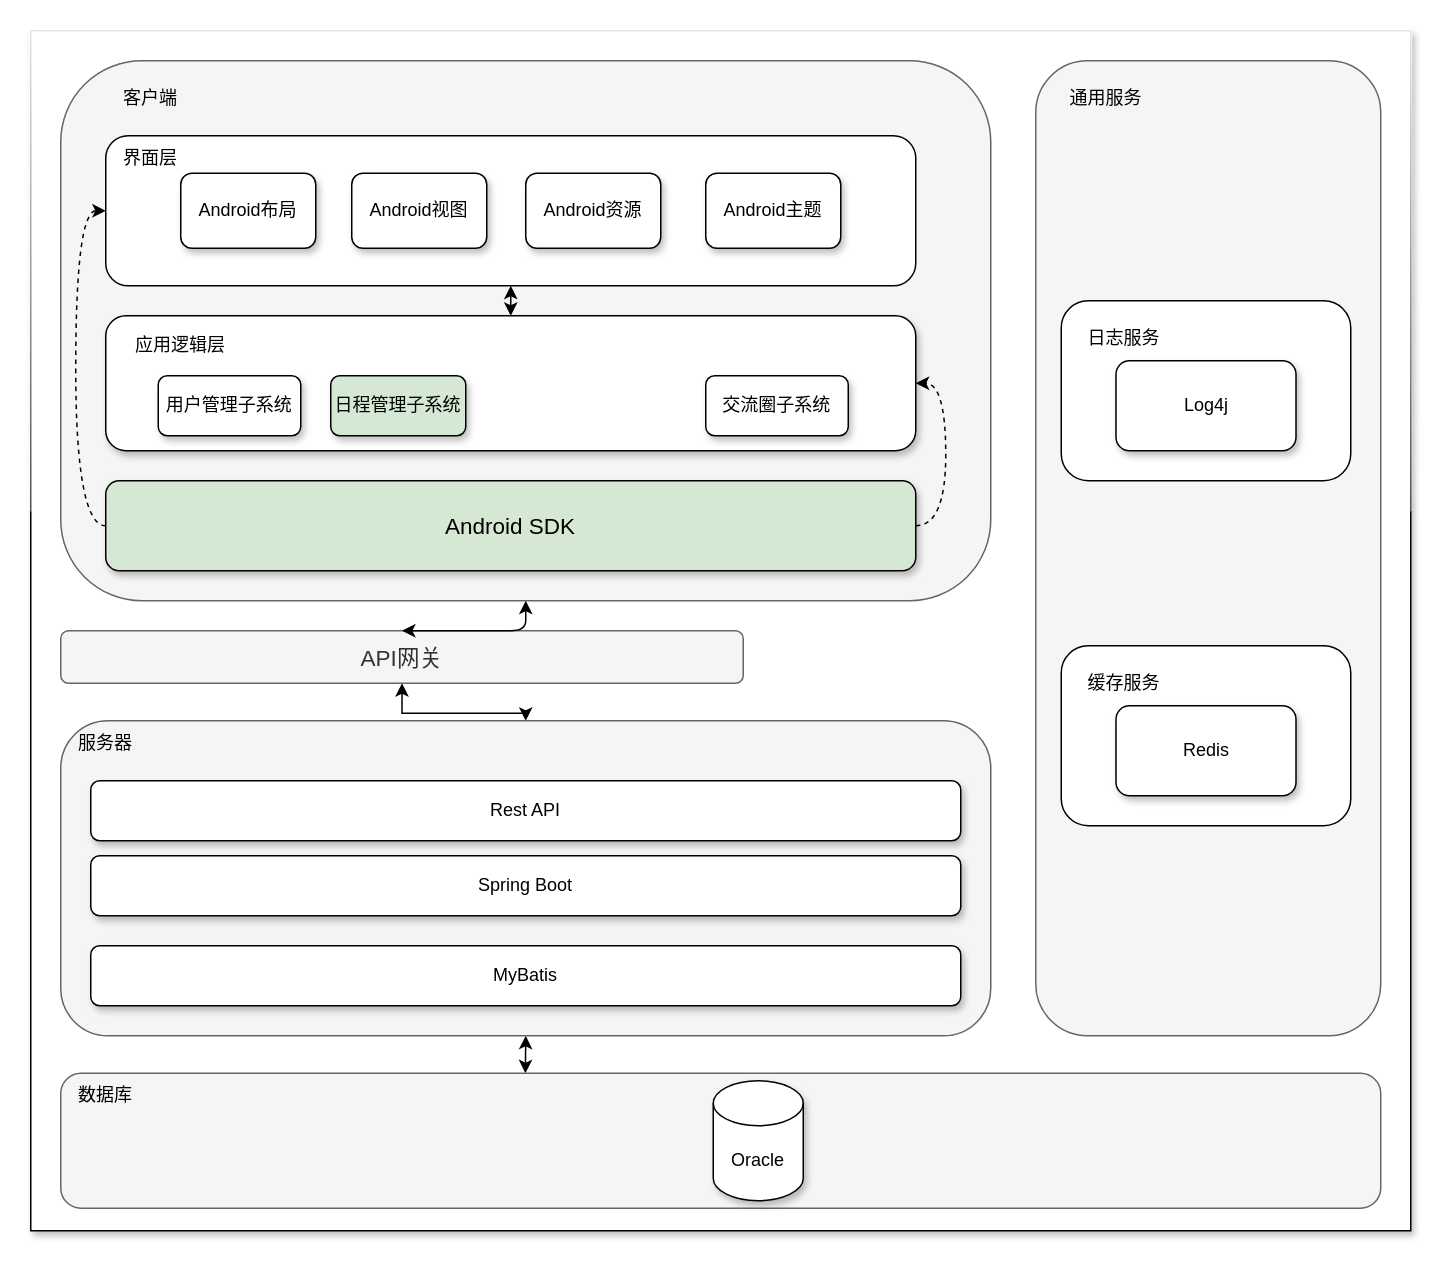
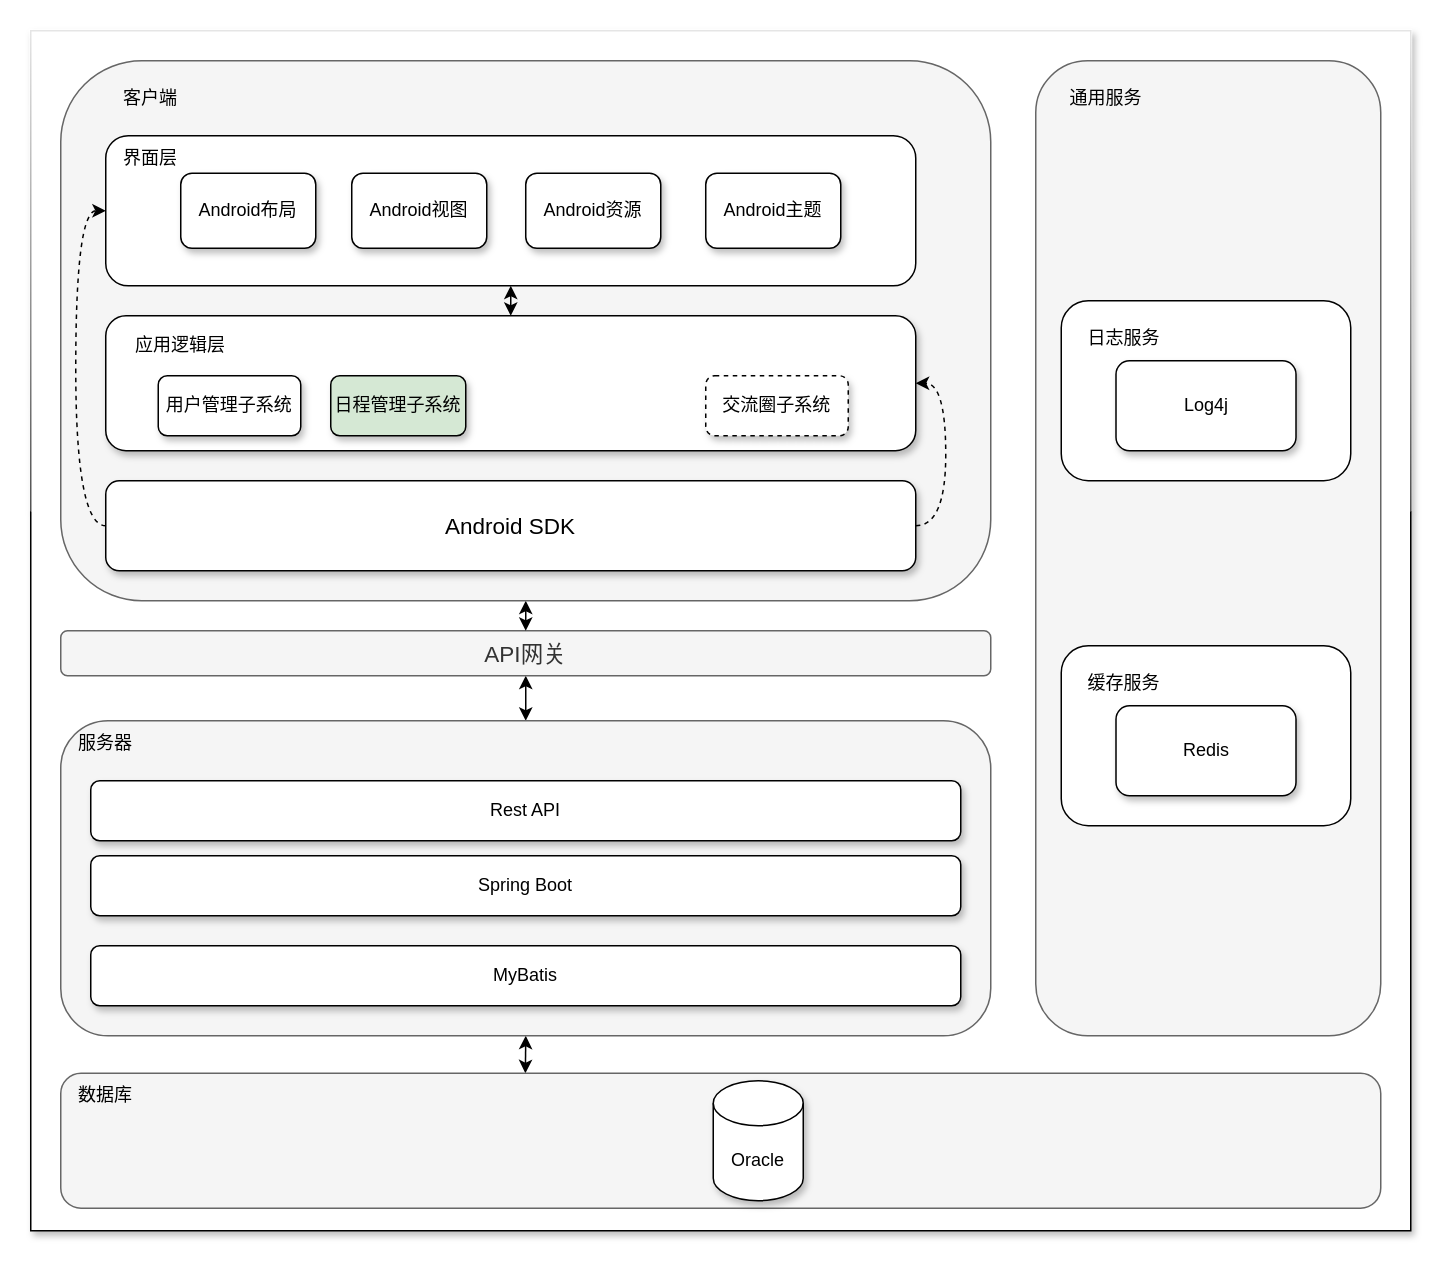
node "交流圈子系统": style solid -> dashed
node "Android SDK": fillcolor #d5e8d4 -> #ffffff
node "API网关": size 683x53 -> 930x45
